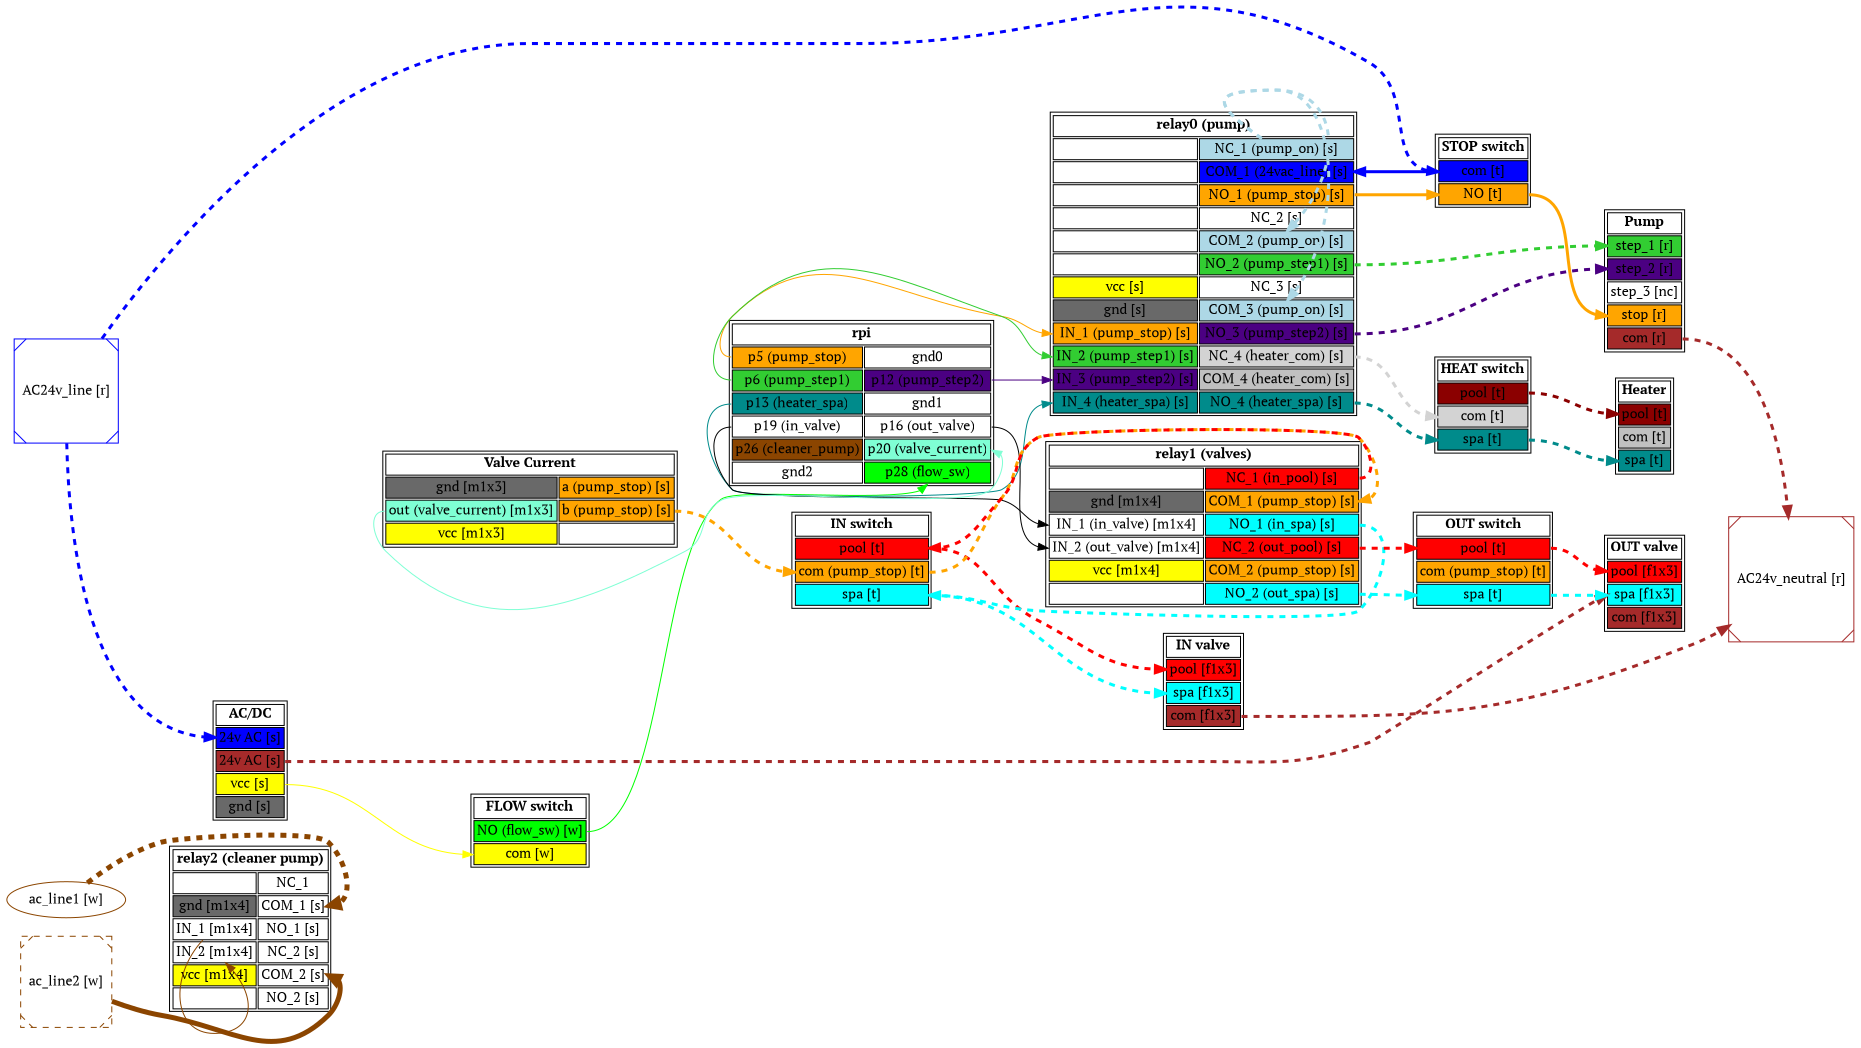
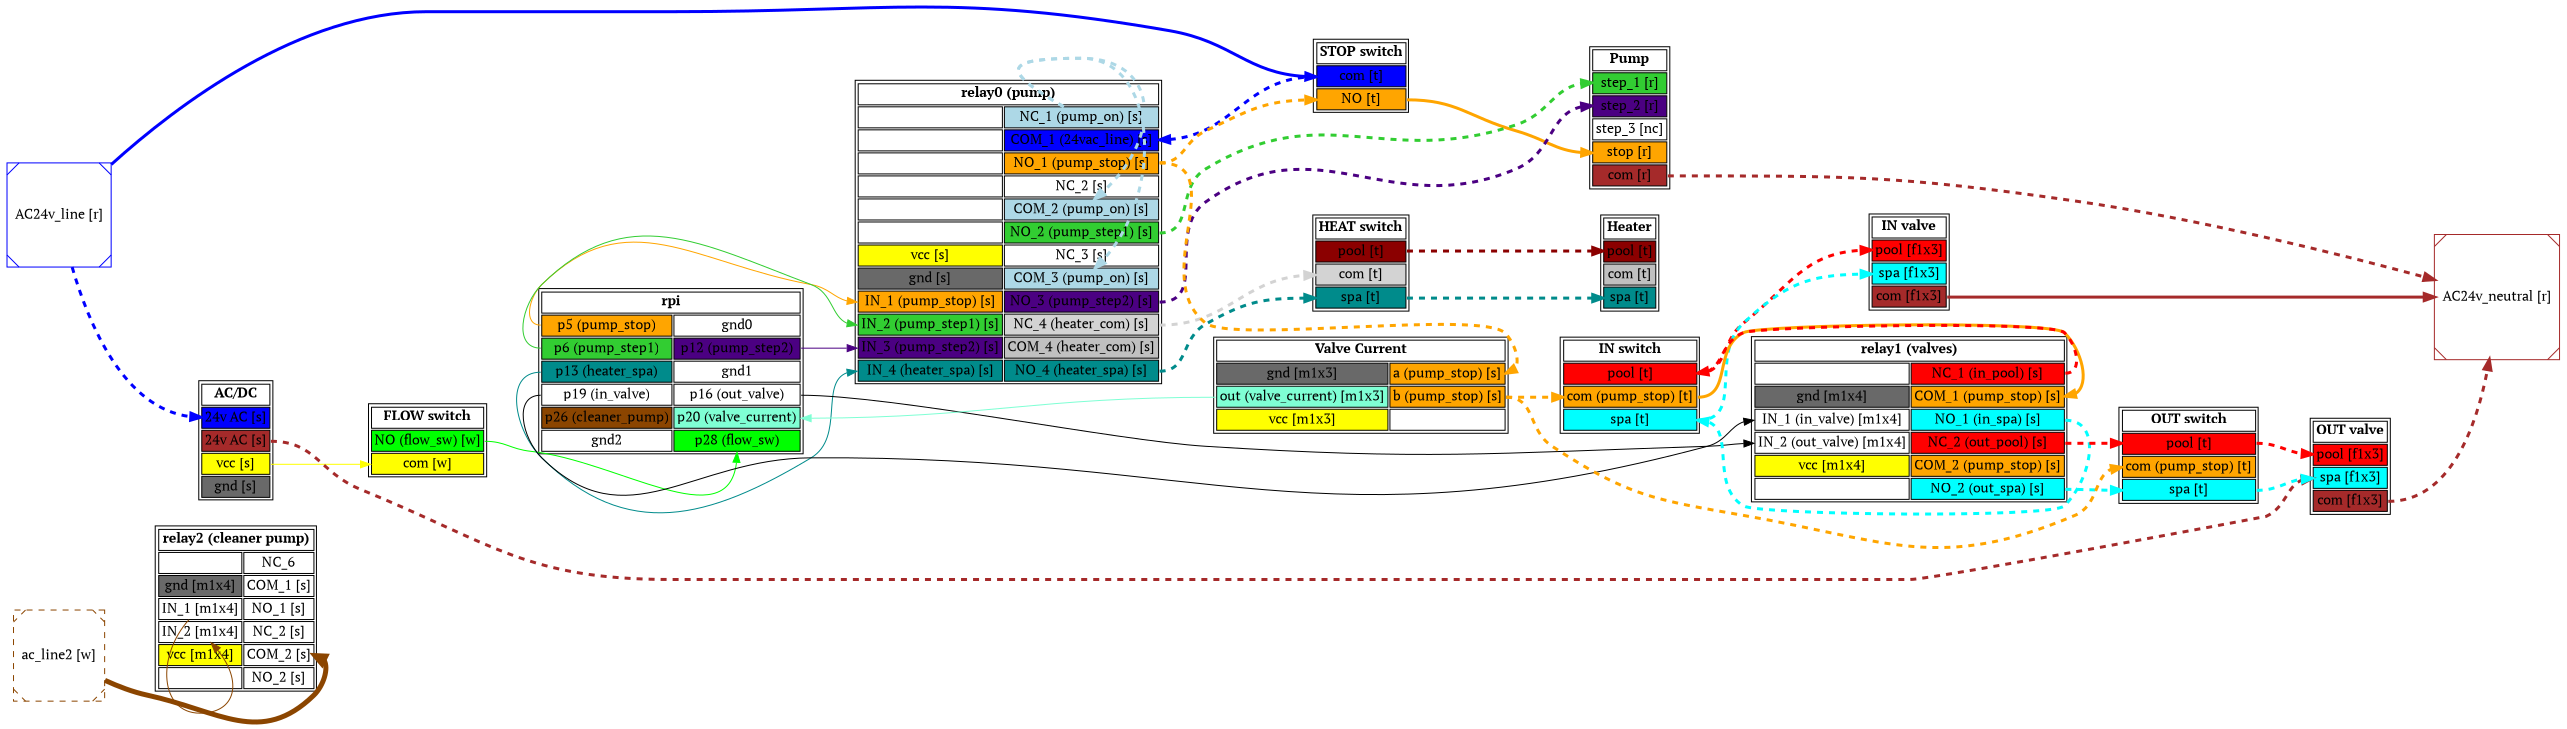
edge "AC24v_line [r]" -> "STOP switch": style dashed -> solid
edge "STOP switch" -> "relay0 (pump)": style solid -> dashed
edge "relay0 (pump)" -> "STOP switch": style solid -> dashed
edge "relay0 (pump)" -> "Valve Current": added
edge "IN switch" -> "relay1 (valves)": style dashed -> solid
edge "OUT valve" -> "AC24v_neutral [r]": added
edge "Valve Current" -> "OUT switch": added
edge "IN valve" -> "AC24v_neutral [r]": style dashed -> solid
node "relay2 (cleaner pump)": text "NC_1" -> "NC_6"
node "ac_line1 [w]": removed
